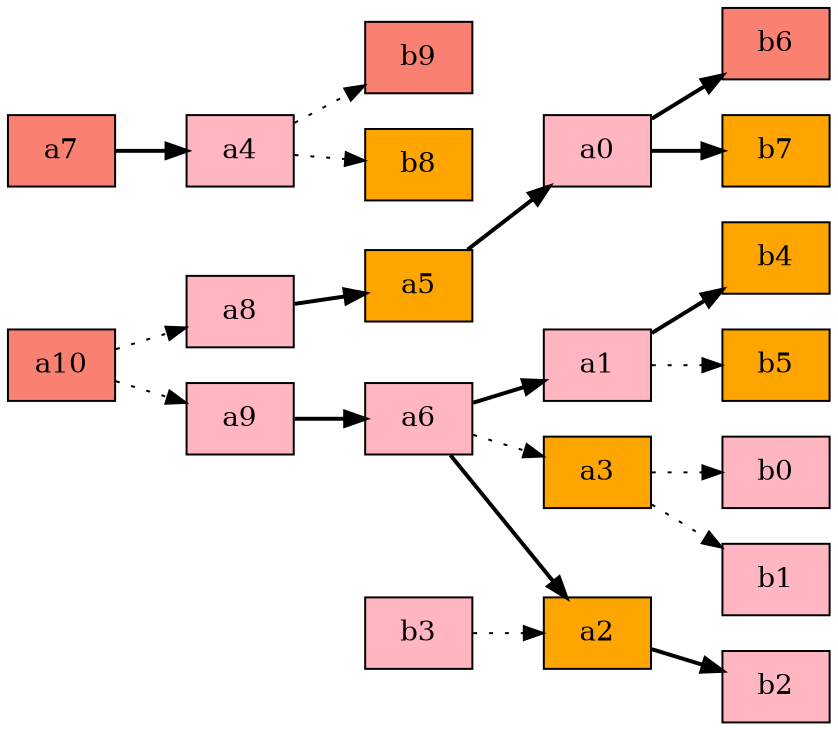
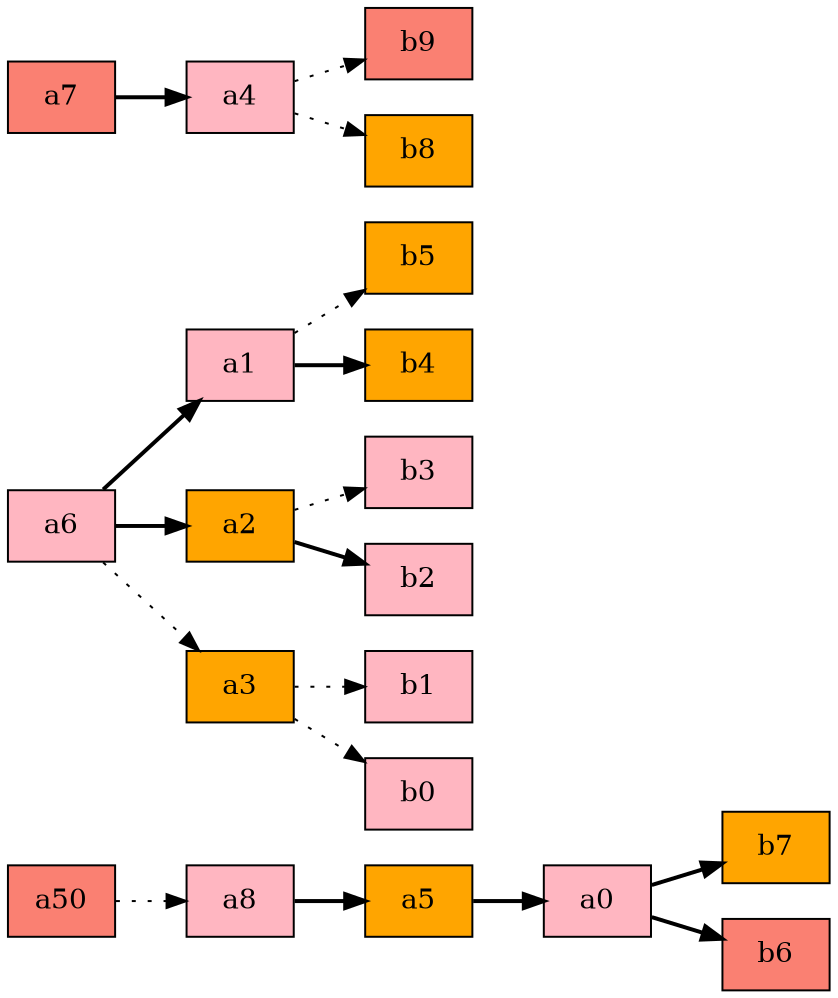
node "a10": label "a10" -> "a50"
node "a9": removed
edge "b3" -> "a2": reversed
